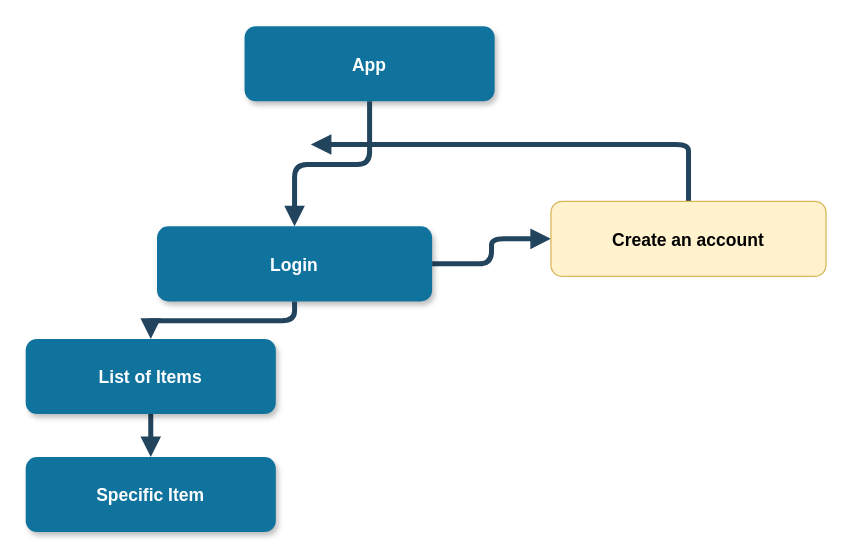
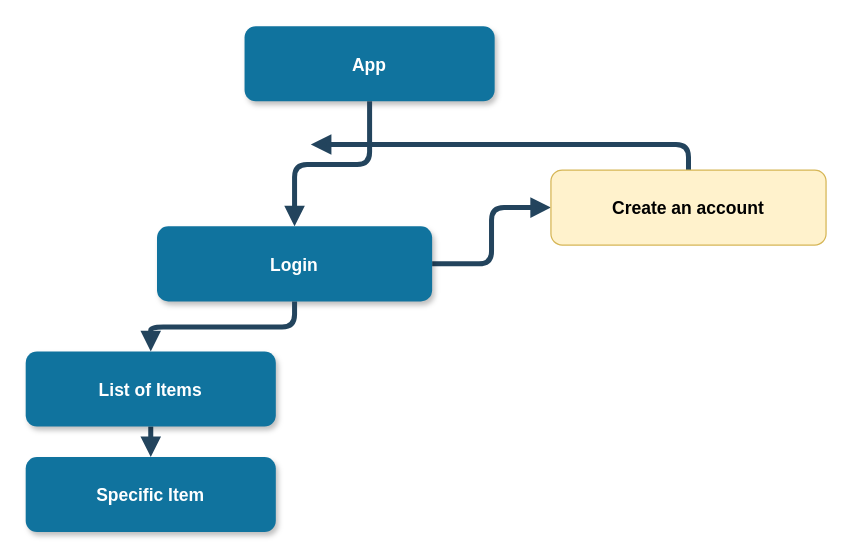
node "Create an account": moved (688, 239) -> (688, 208)
node "List of Items": moved (151, 376) -> (151, 389)
